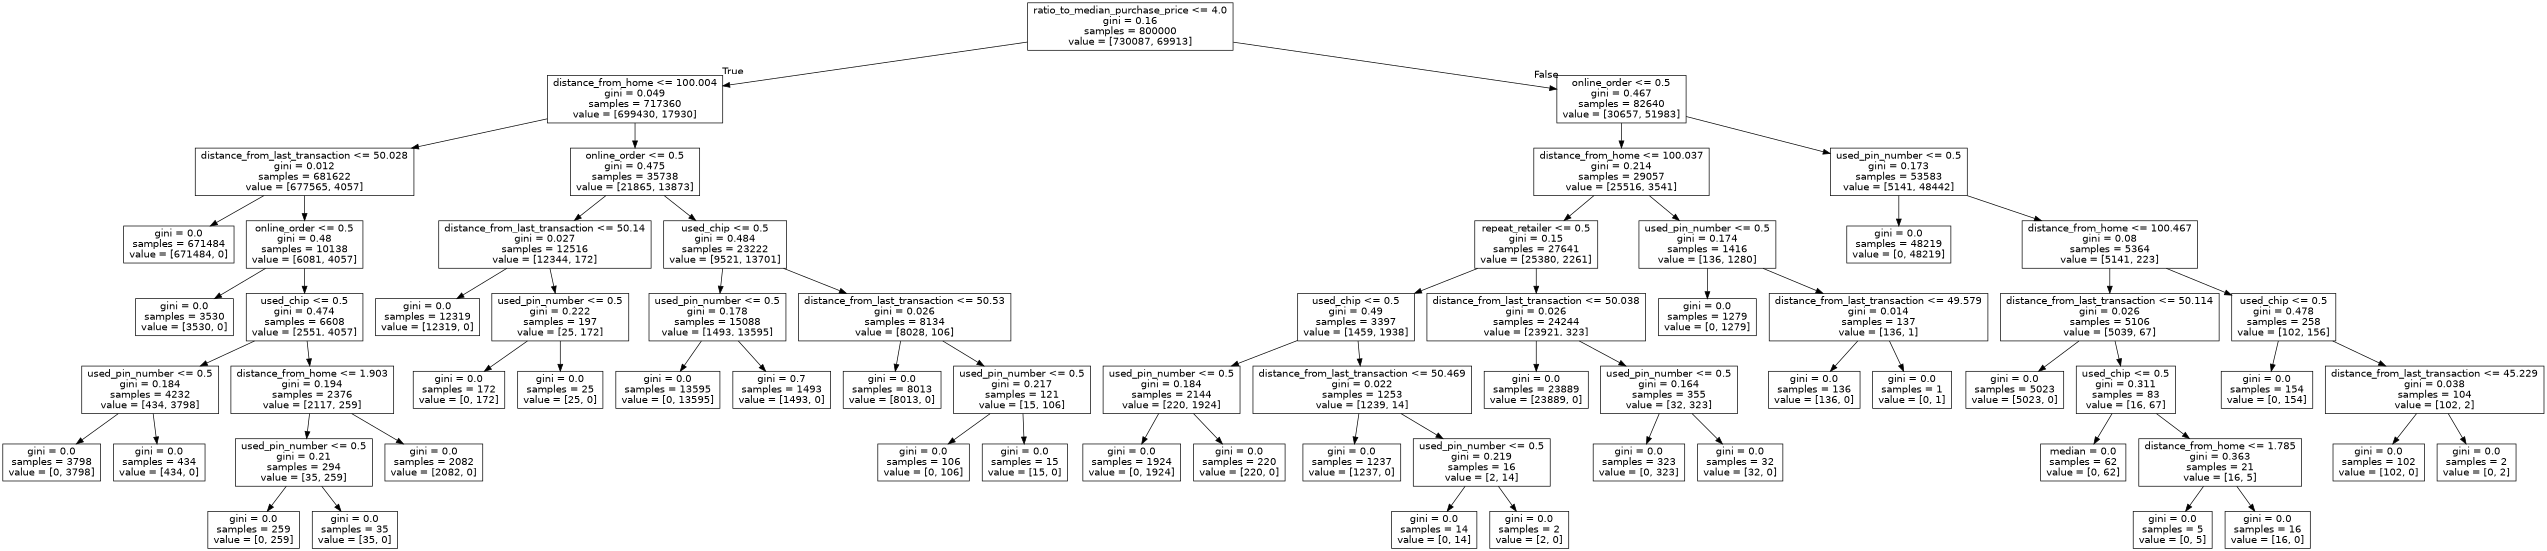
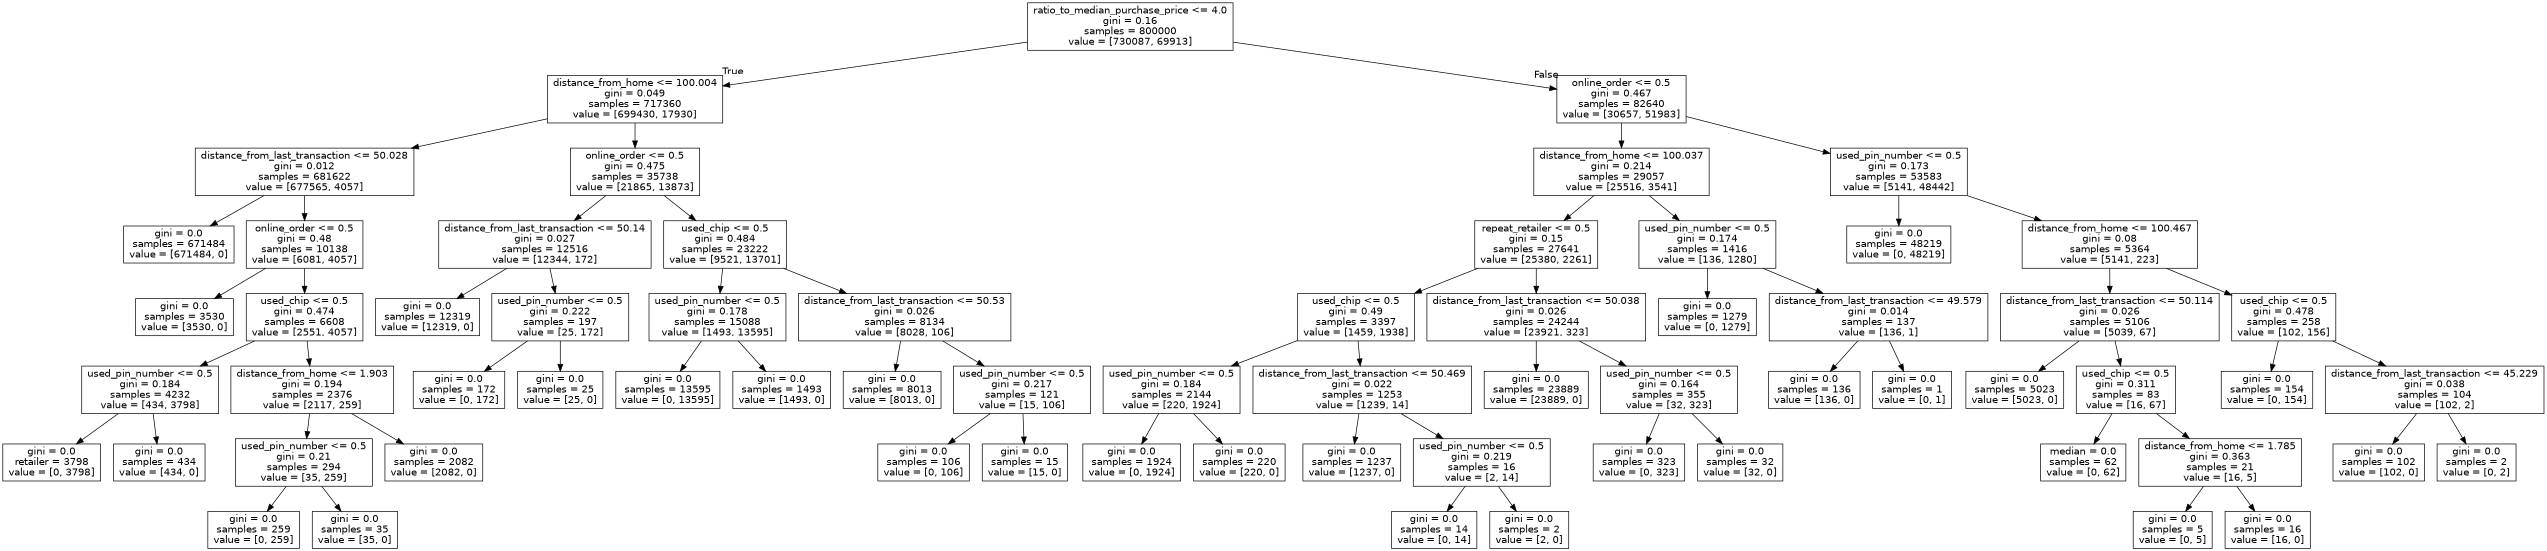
node "gini = 0.7 samples = 1493 value = [1493, 0]": label "gini = 0.7 samples = 1493 value = [1493, 0]" -> "gini = 0.0 samples = 1493 value = [1493, 0]"
node "gini = 0.0 samples = 3798 value = [0, 3798]": label "gini = 0.0 samples = 3798 value = [0, 3798]" -> "gini = 0.0 retailer = 3798 value = [0, 3798]"
